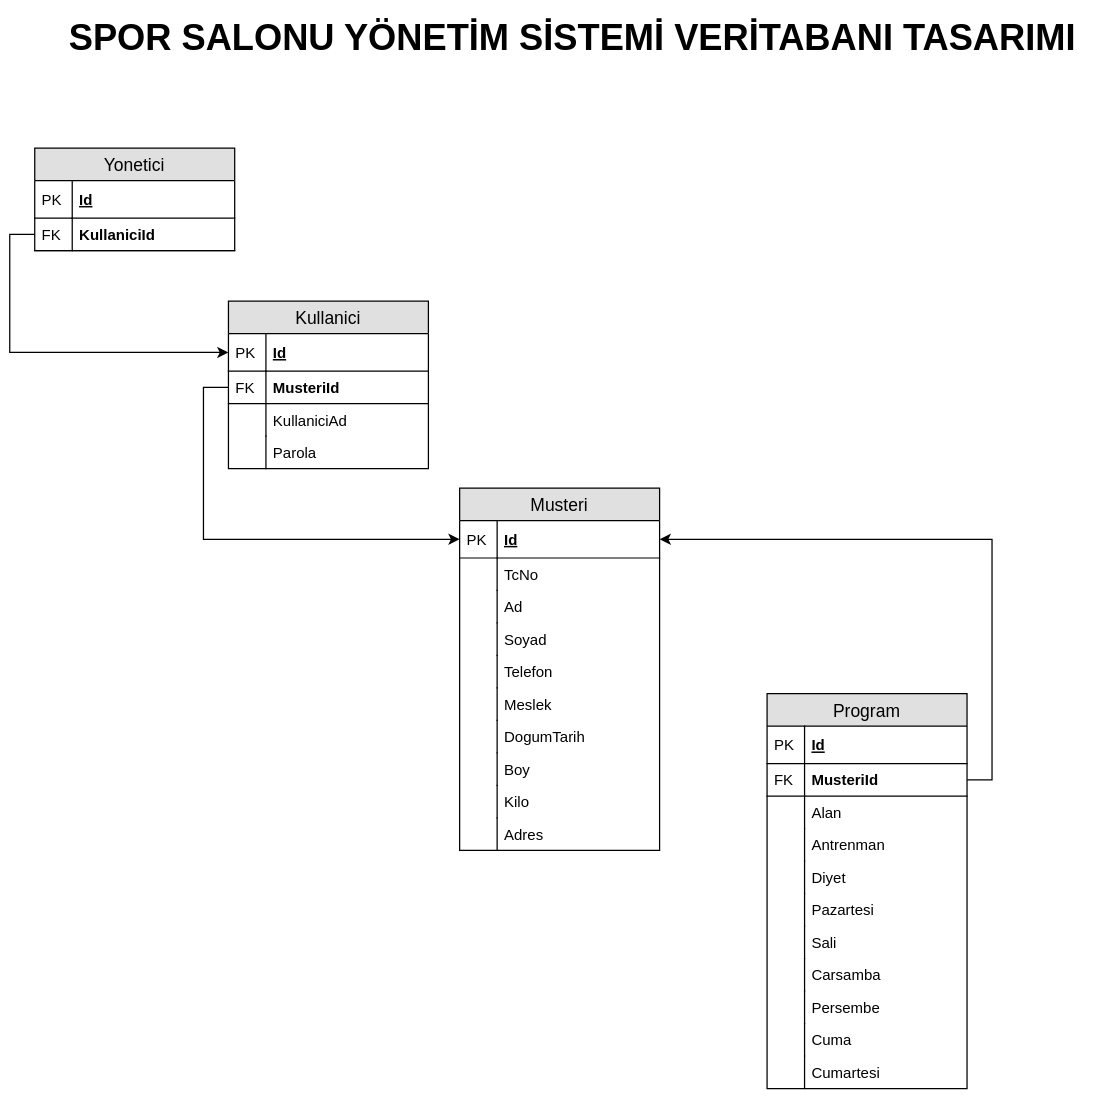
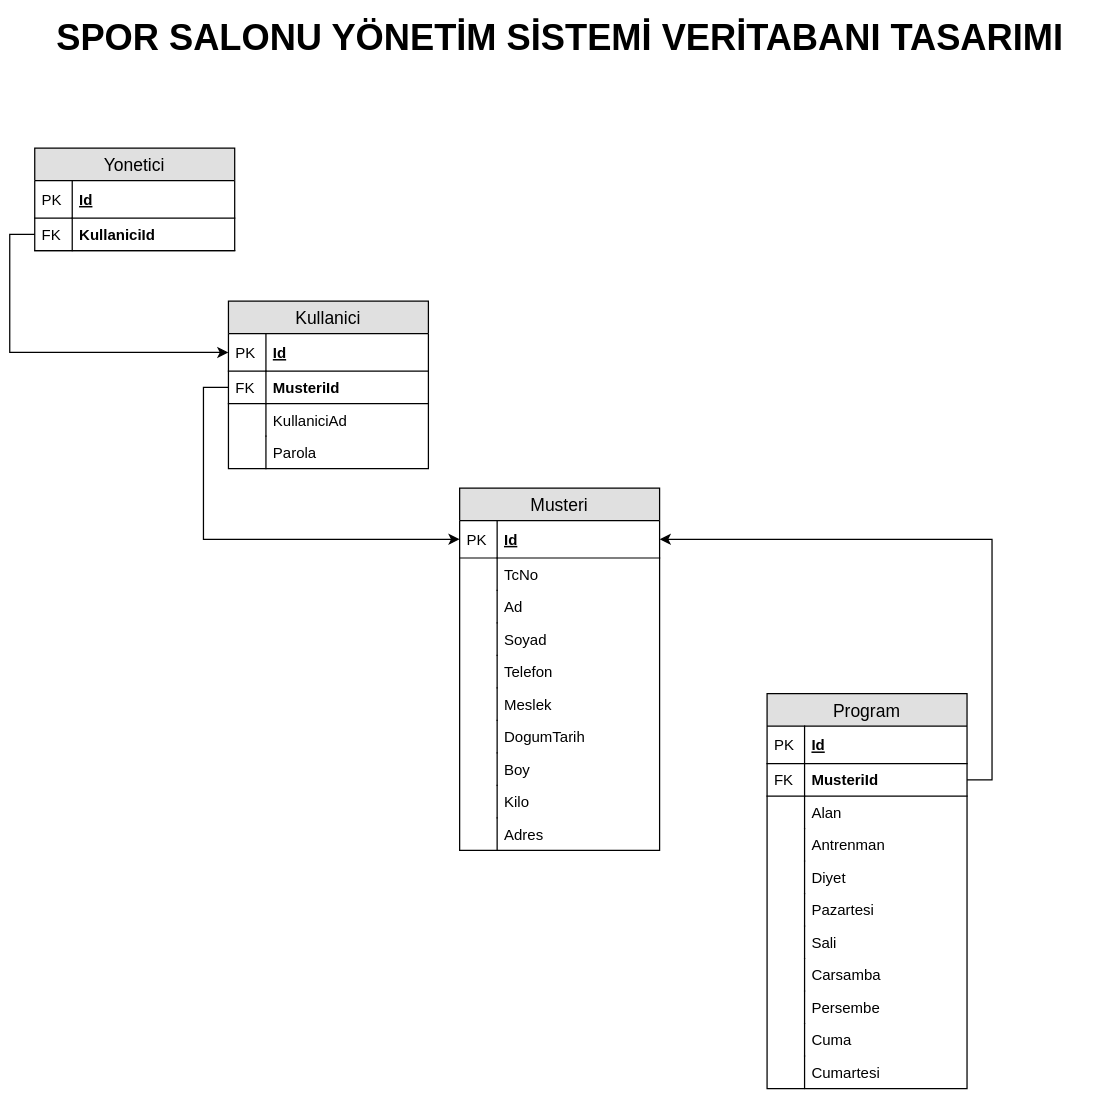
node "SPOR SALONU YÖNETİM SİSTEMİ VERİTABANI TASARIMI": moved (573, 38) -> (560, 38)
